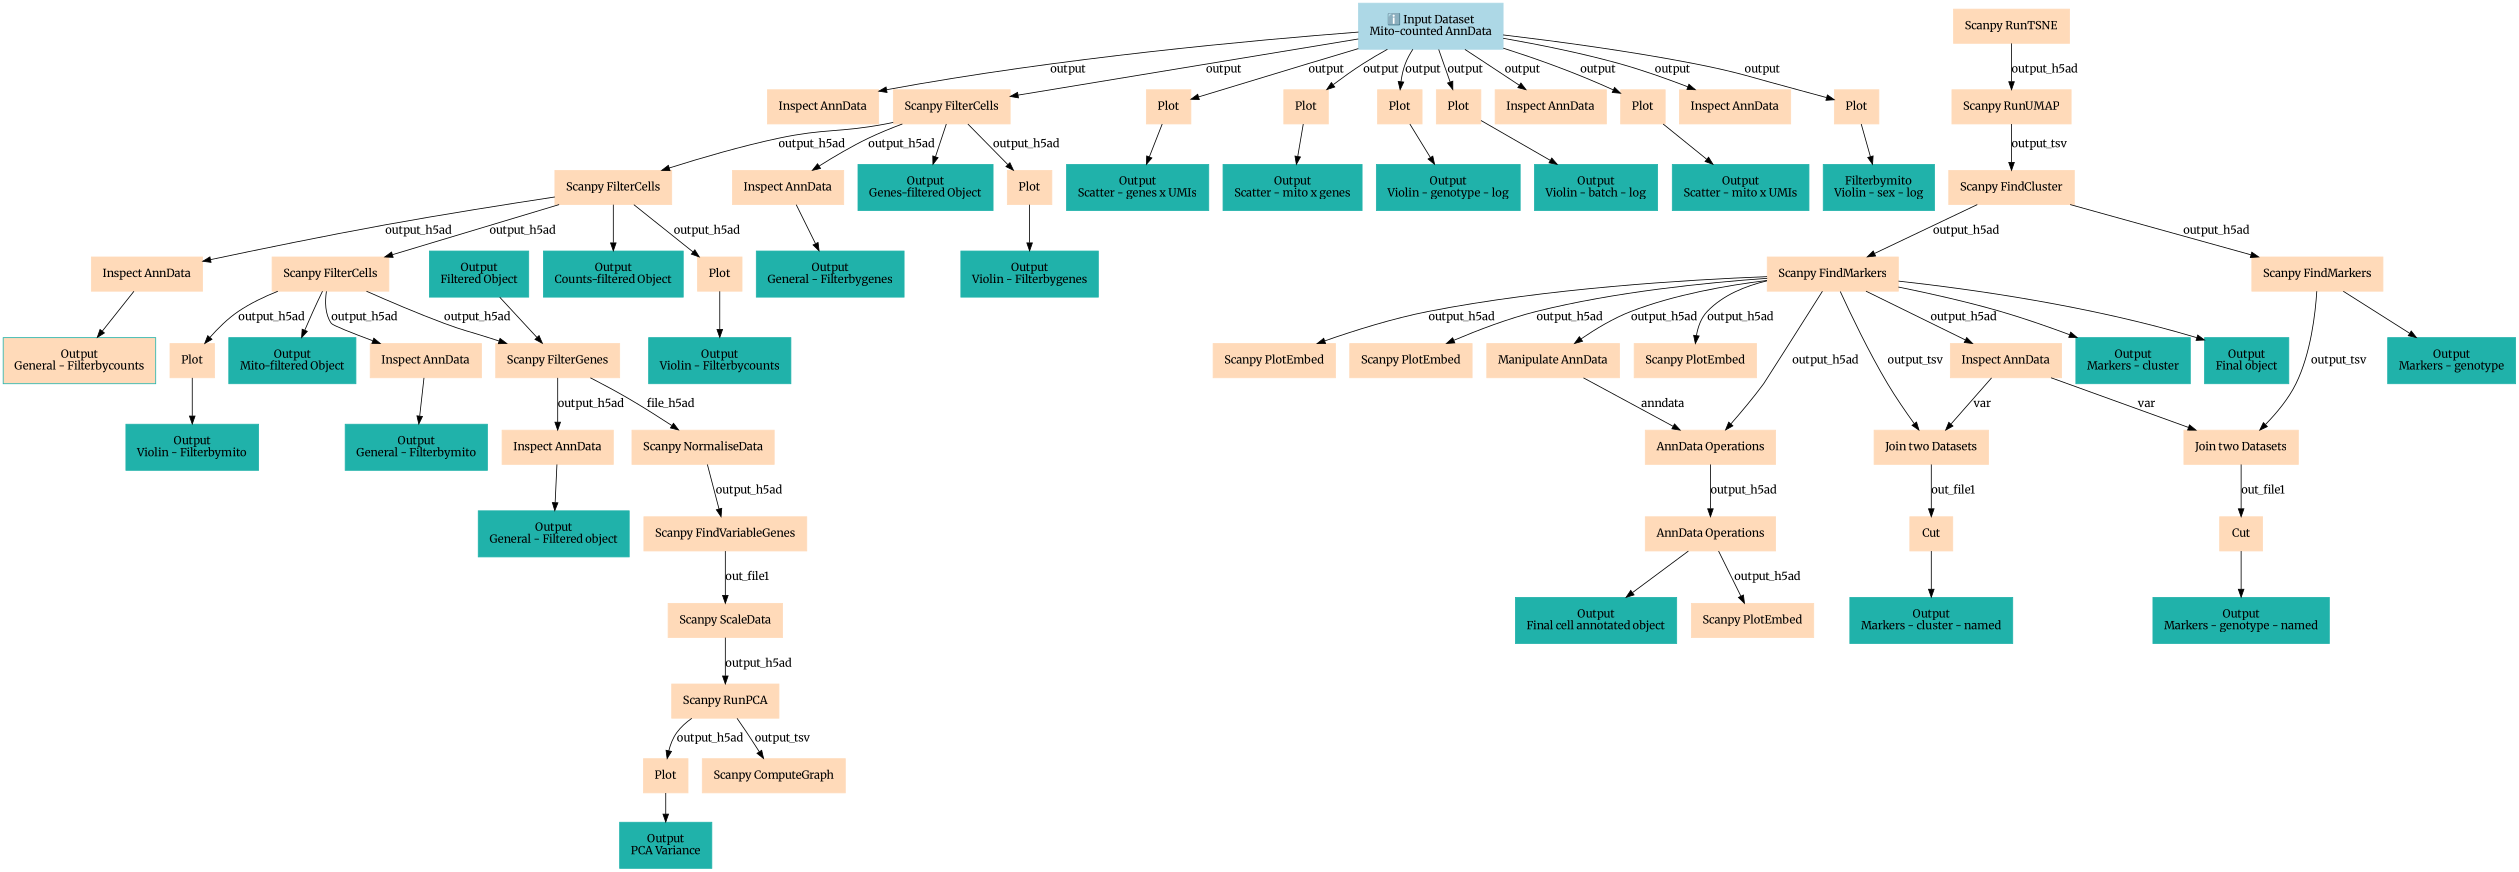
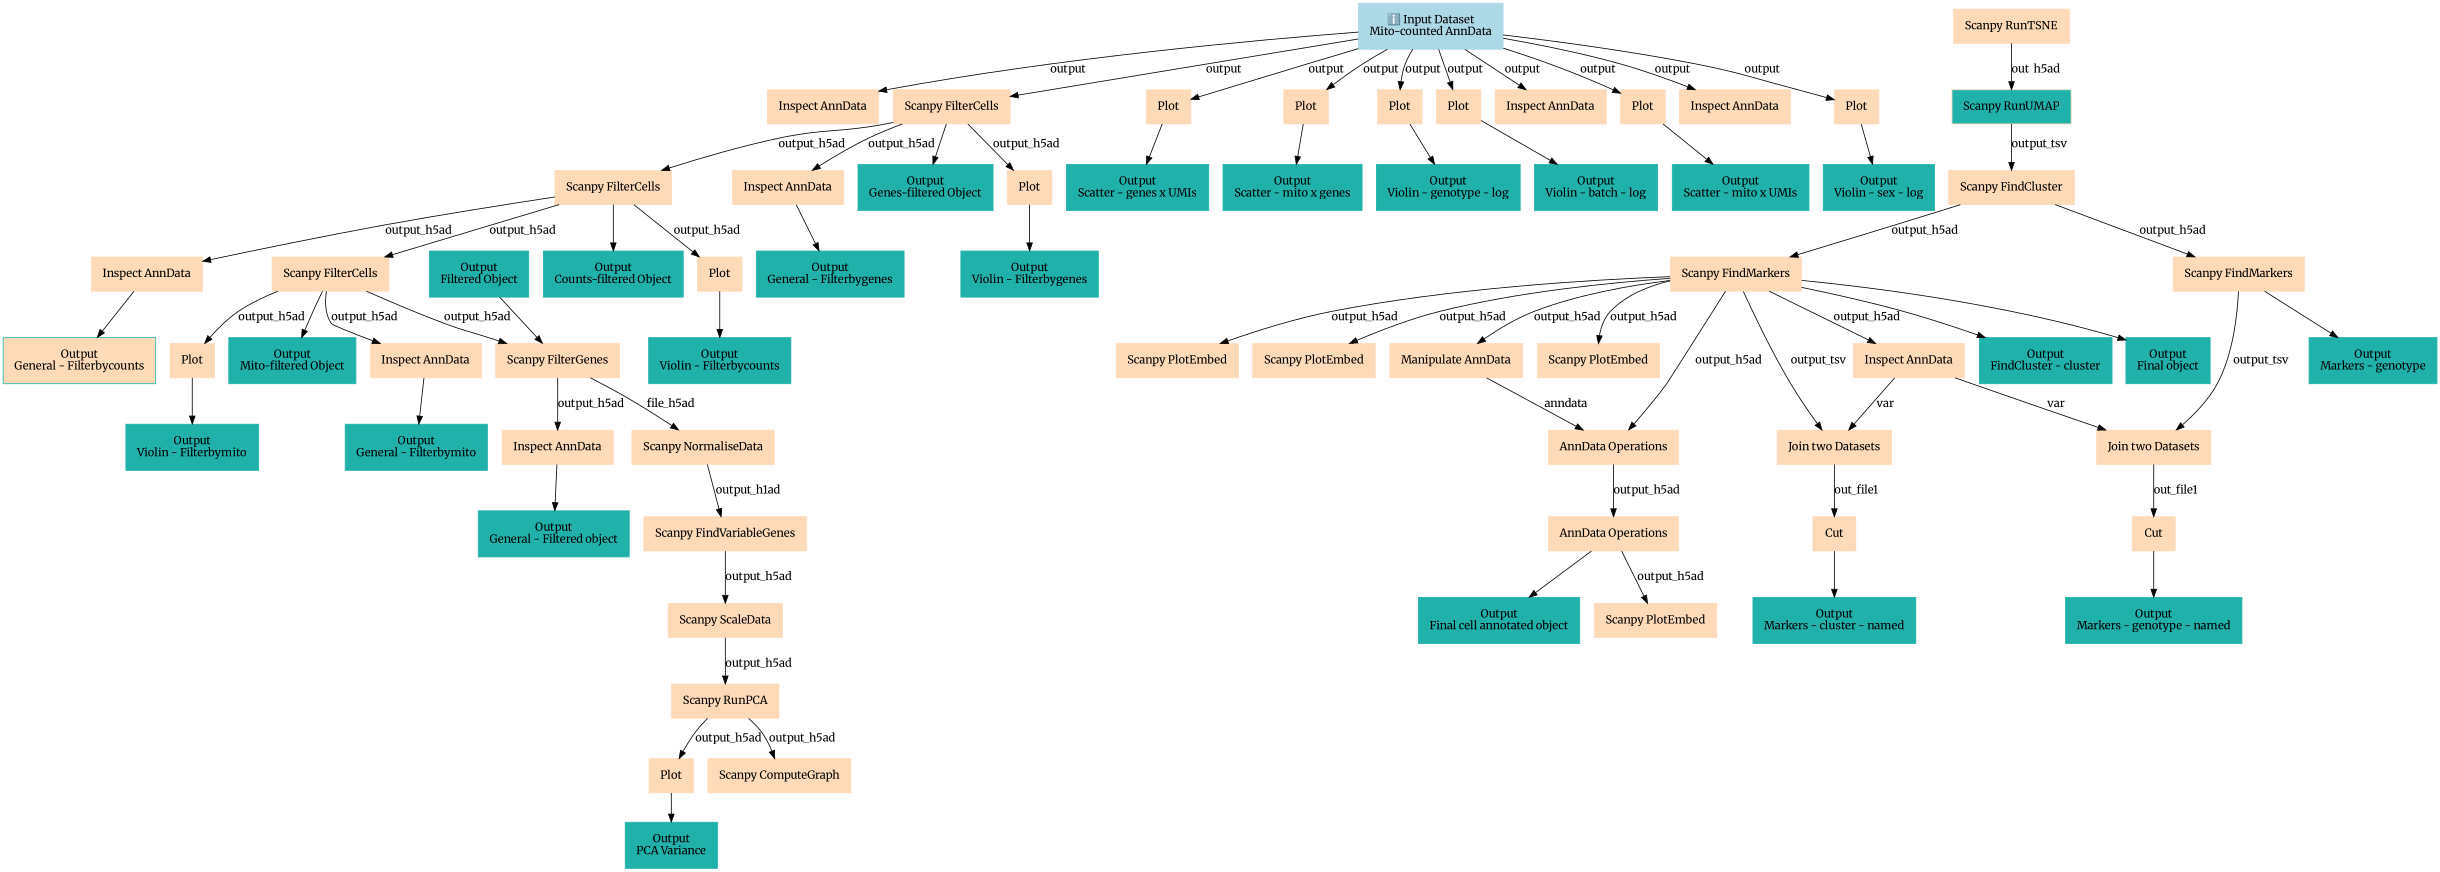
edge "Scanpy RunTSNE" -> "Scanpy RunUMAP": label "output_h5ad" -> "out_h5ad"
node "Scanpy RunUMAP": fillcolor peachpuff -> lightseagreen
node "Filterbymito Violin - sex - log": label "Filterbymito Violin - sex - log" -> "Output Violin - sex - log"
node "Output Markers - cluster": label "Output Markers - cluster" -> "Output FindCluster - cluster"
edge "Scanpy NormaliseData" -> "Scanpy FindVariableGenes": label "output_h5ad" -> "output_h1ad"
edge "Scanpy FindVariableGenes" -> "Scanpy ScaleData": label "out_file1" -> "output_h5ad"
edge "Scanpy RunPCA" -> "Scanpy ComputeGraph": label "output_tsv" -> "output_h5ad"
